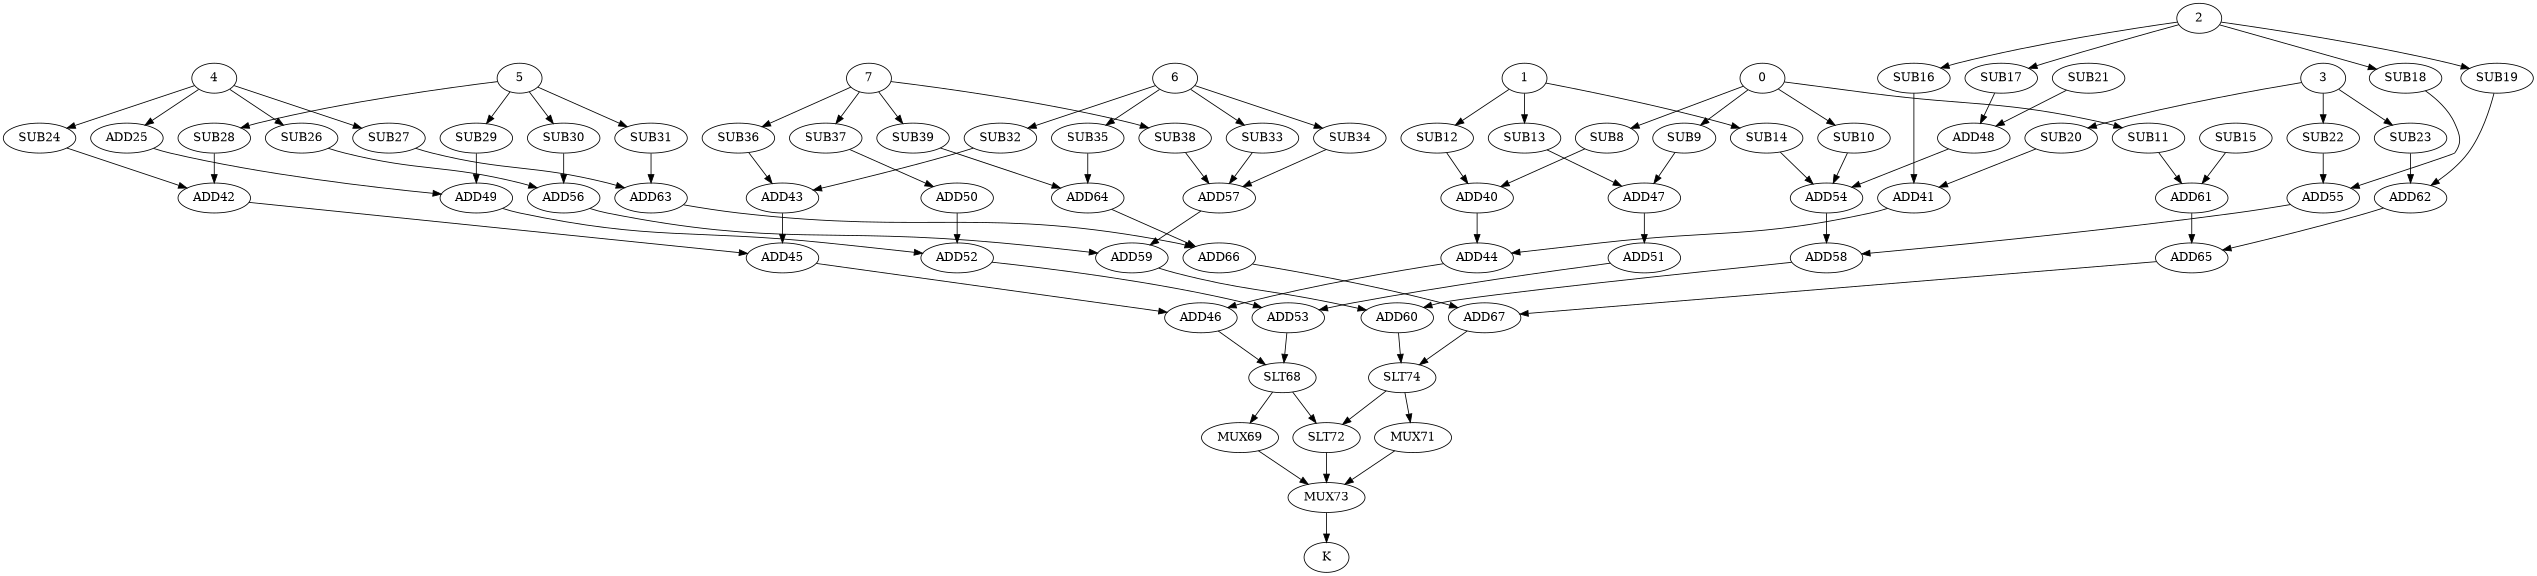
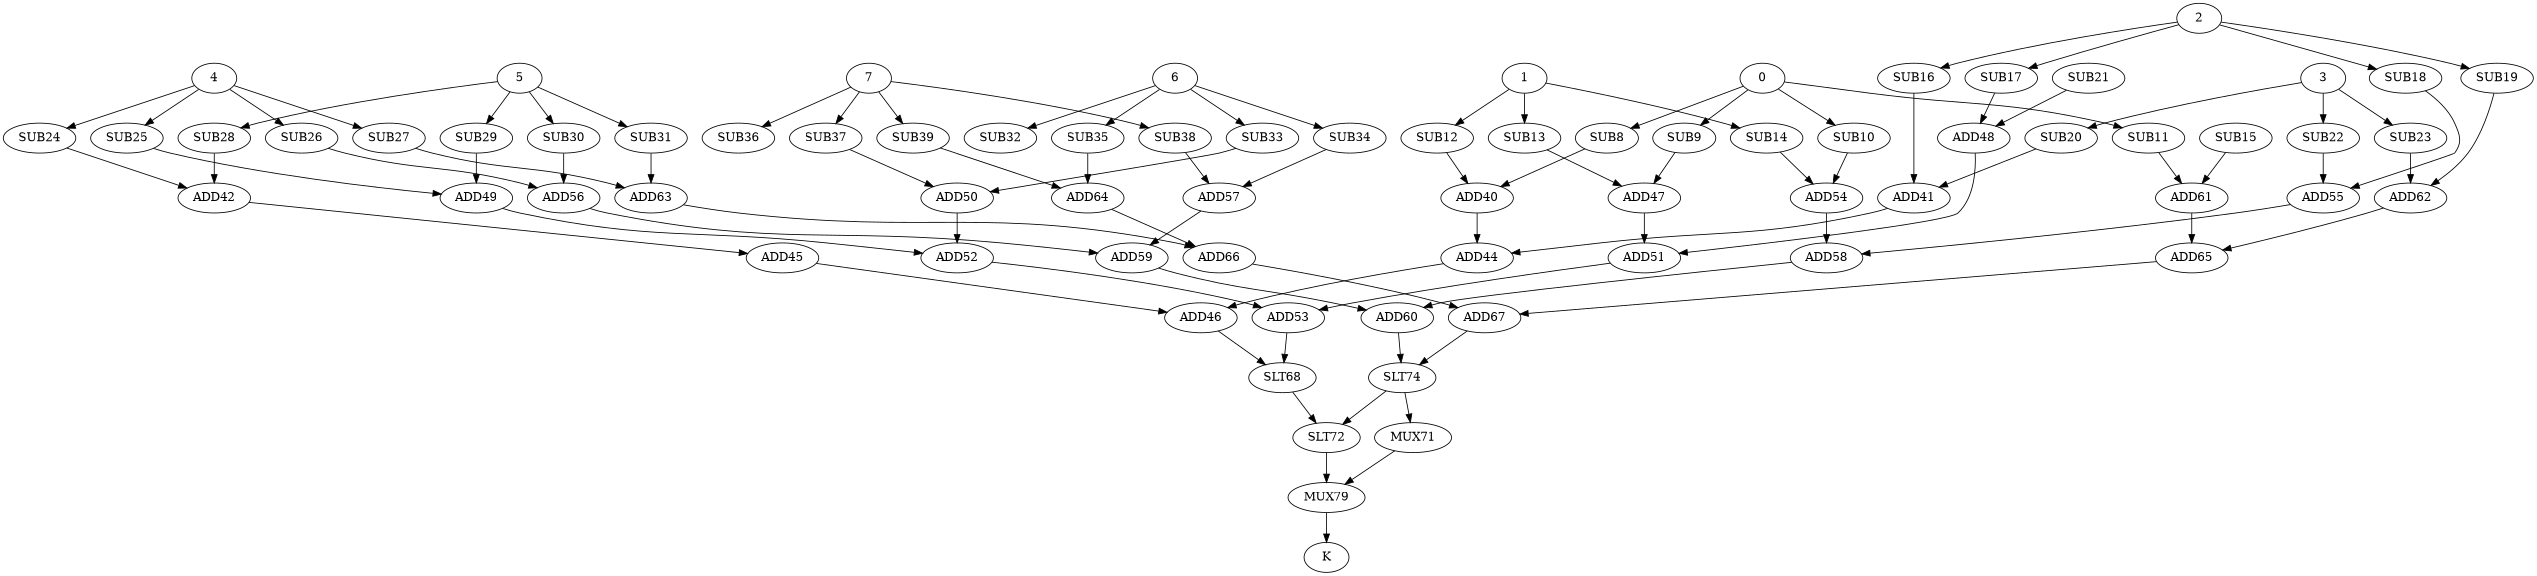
node "ADD25": label "ADD25" -> "SUB25"
edge "SUB33" -> "ADD57": now "SUB33" -> "ADD50"
edge "ADD48" -> "ADD54": now "ADD48" -> "ADD51"
node "ADD43": removed
node "MUX69": removed
node "MUX73": label "MUX73" -> "MUX79"
